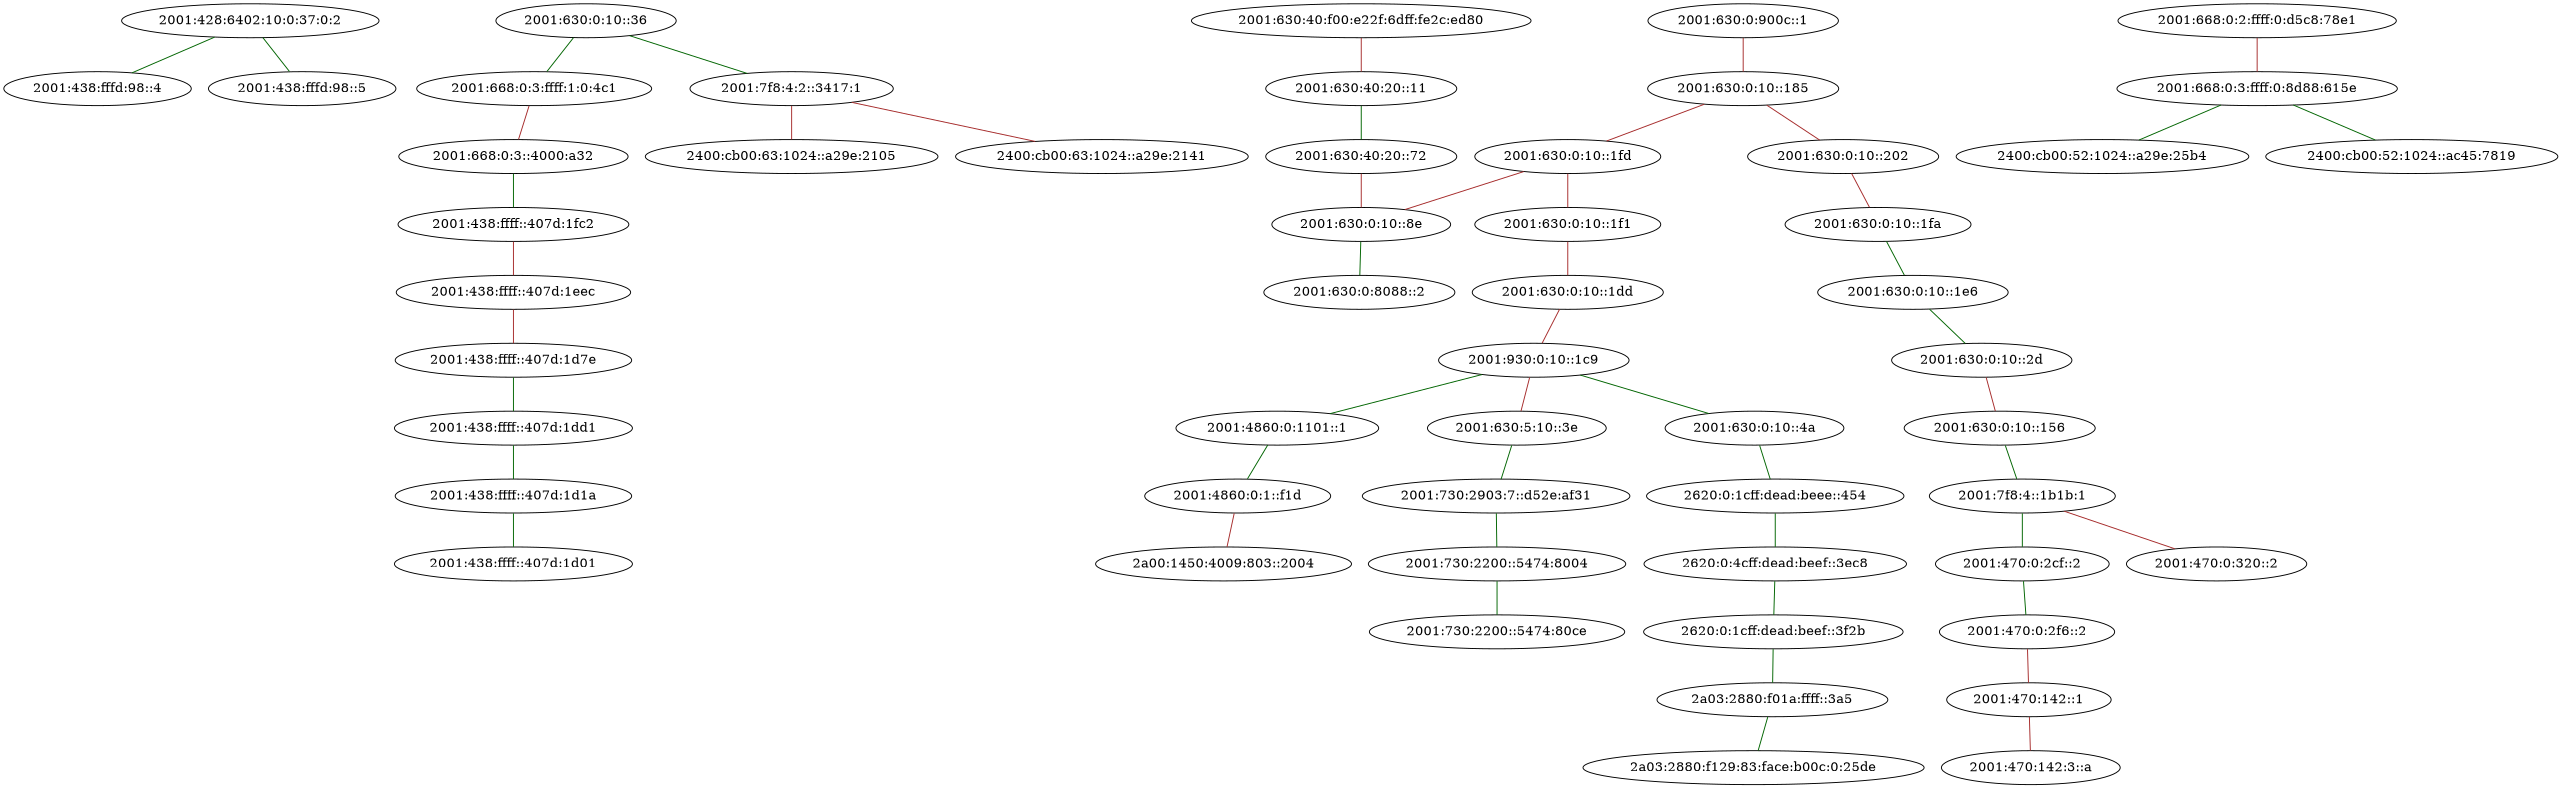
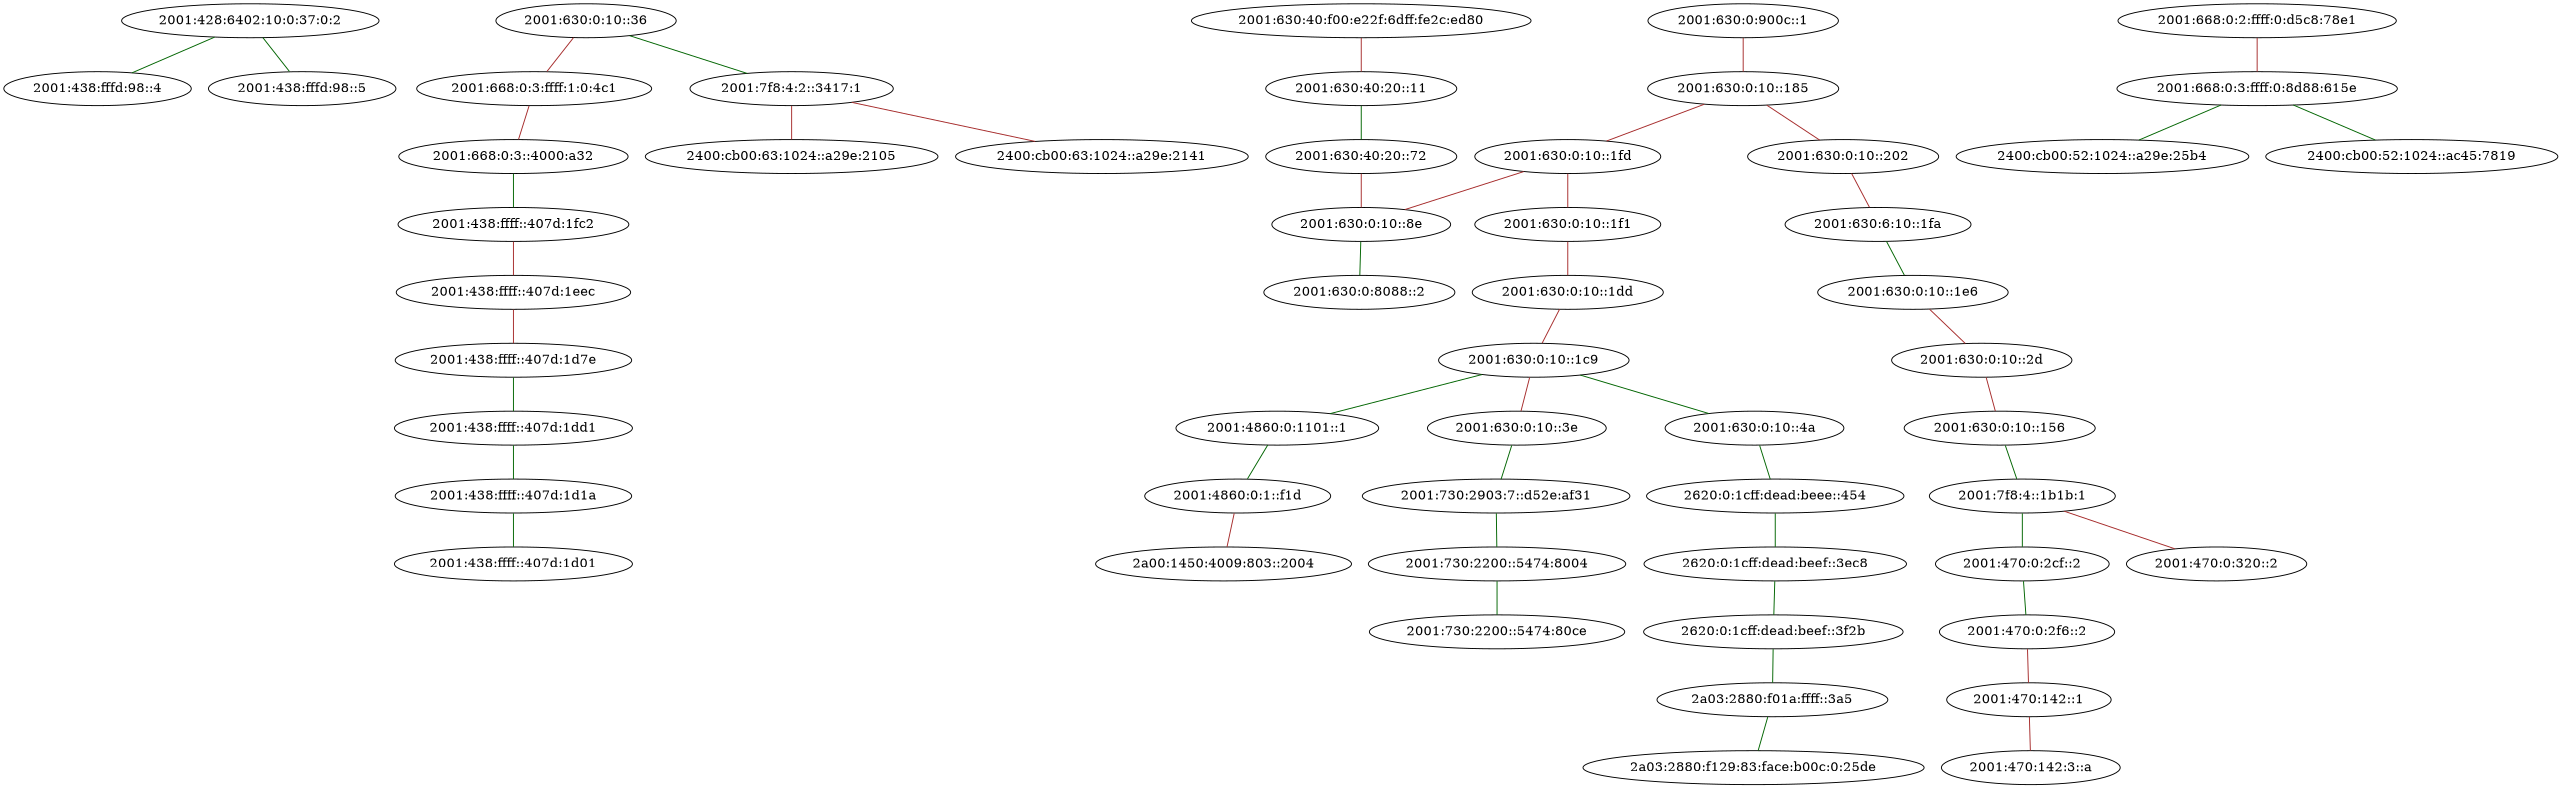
edge "2001:630:0:10::36" -- "2001:668:0:3:ffff:1:0:4c1": color darkgreen -> brown
node "2001:630:0:10::1fa": label "2001:630:0:10::1fa" -> "2001:630:6:10::1fa"
edge "2001:630:0:10::1e6" -- "2001:630:0:10::2d": color darkgreen -> brown
node "2001:930:0:10::1c9": label "2001:930:0:10::1c9" -> "2001:630:0:10::1c9"
node "2001:630:5:10::3e": label "2001:630:5:10::3e" -> "2001:630:0:10::3e"
node "2620:0:4cff:dead:beef::3ec8": label "2620:0:4cff:dead:beef::3ec8" -> "2620:0:1cff:dead:beef::3ec8"
